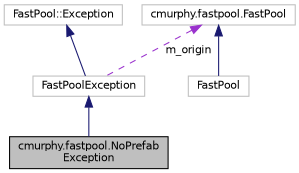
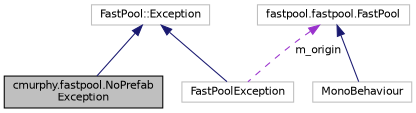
node "cmurphy.fastpool.FastPool": label "cmurphy.fastpool.FastPool" -> "fastpool.fastpool.FastPool"
node "FastPool": label "FastPool" -> "MonoBehaviour"
edge "cmurphy.fastpool.NoPrefab Exception" -> "FastPoolException": now "cmurphy.fastpool.NoPrefab Exception" -> "FastPool::Exception"
